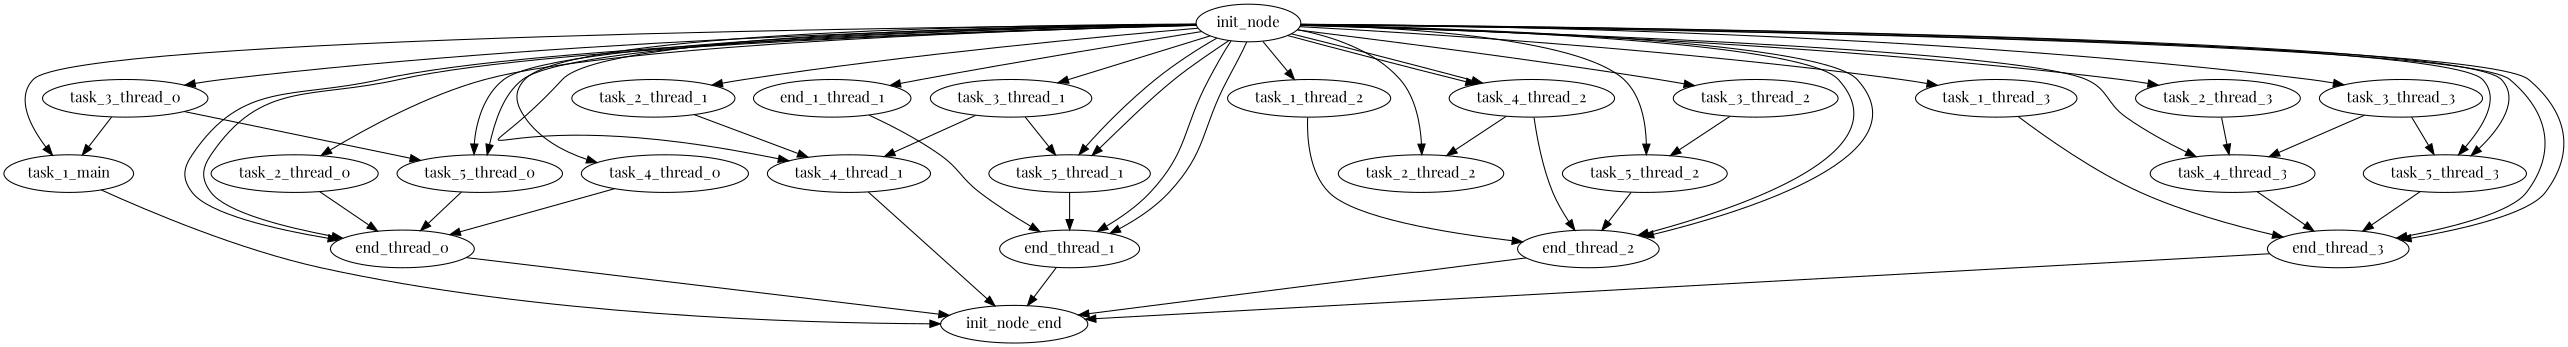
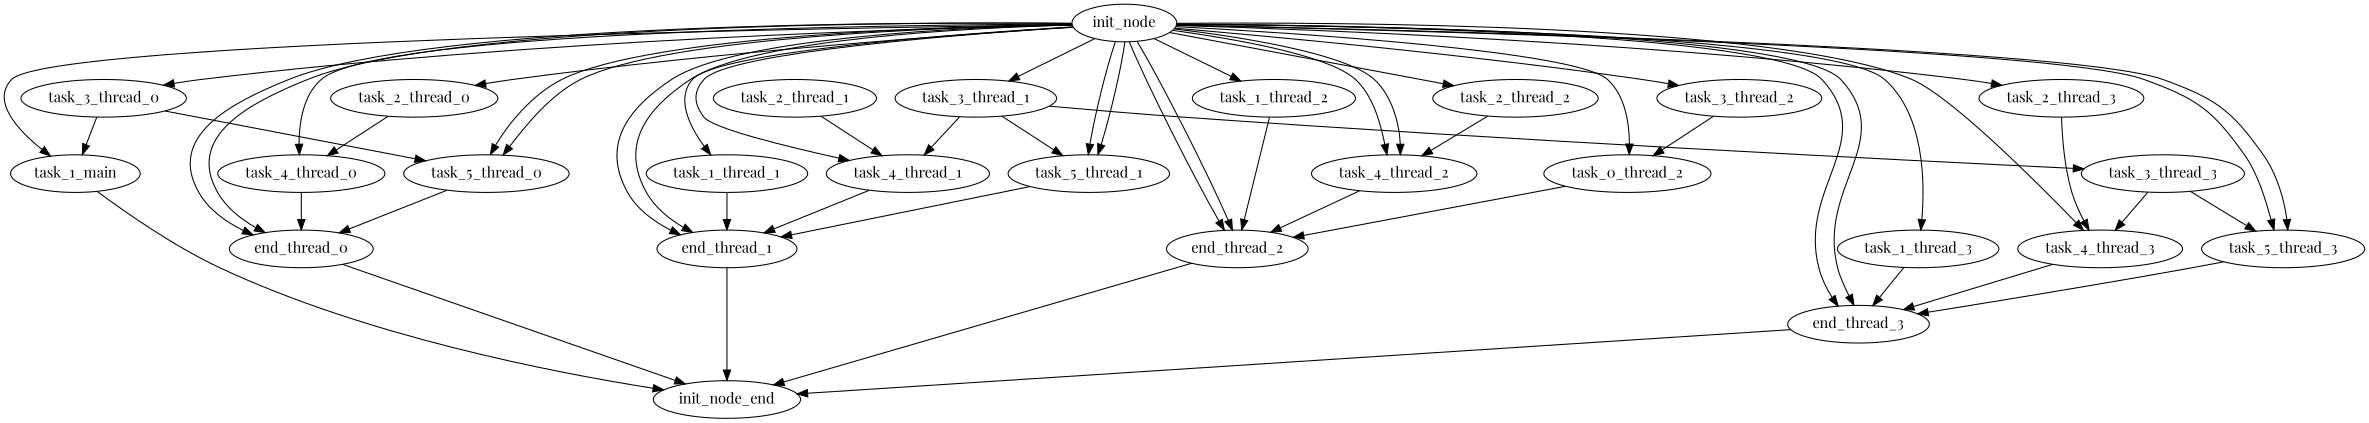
edge "init_node" -> "task_3_thread_3": now "task_3_thread_1" -> "task_3_thread_3"
edge "init_node" -> "task_2_thread_1": removed
node "end_1_thread_1": label "end_1_thread_1" -> "task_1_thread_1"
edge "task_4_thread_2" -> "task_2_thread_2": reversed
node "task_5_thread_2": label "task_5_thread_2" -> "task_0_thread_2"
edge "task_2_thread_0" -> "end_thread_0": now "task_2_thread_0" -> "task_4_thread_0"
edge "task_4_thread_1" -> "init_node_end": now "task_4_thread_1" -> "end_thread_1"
